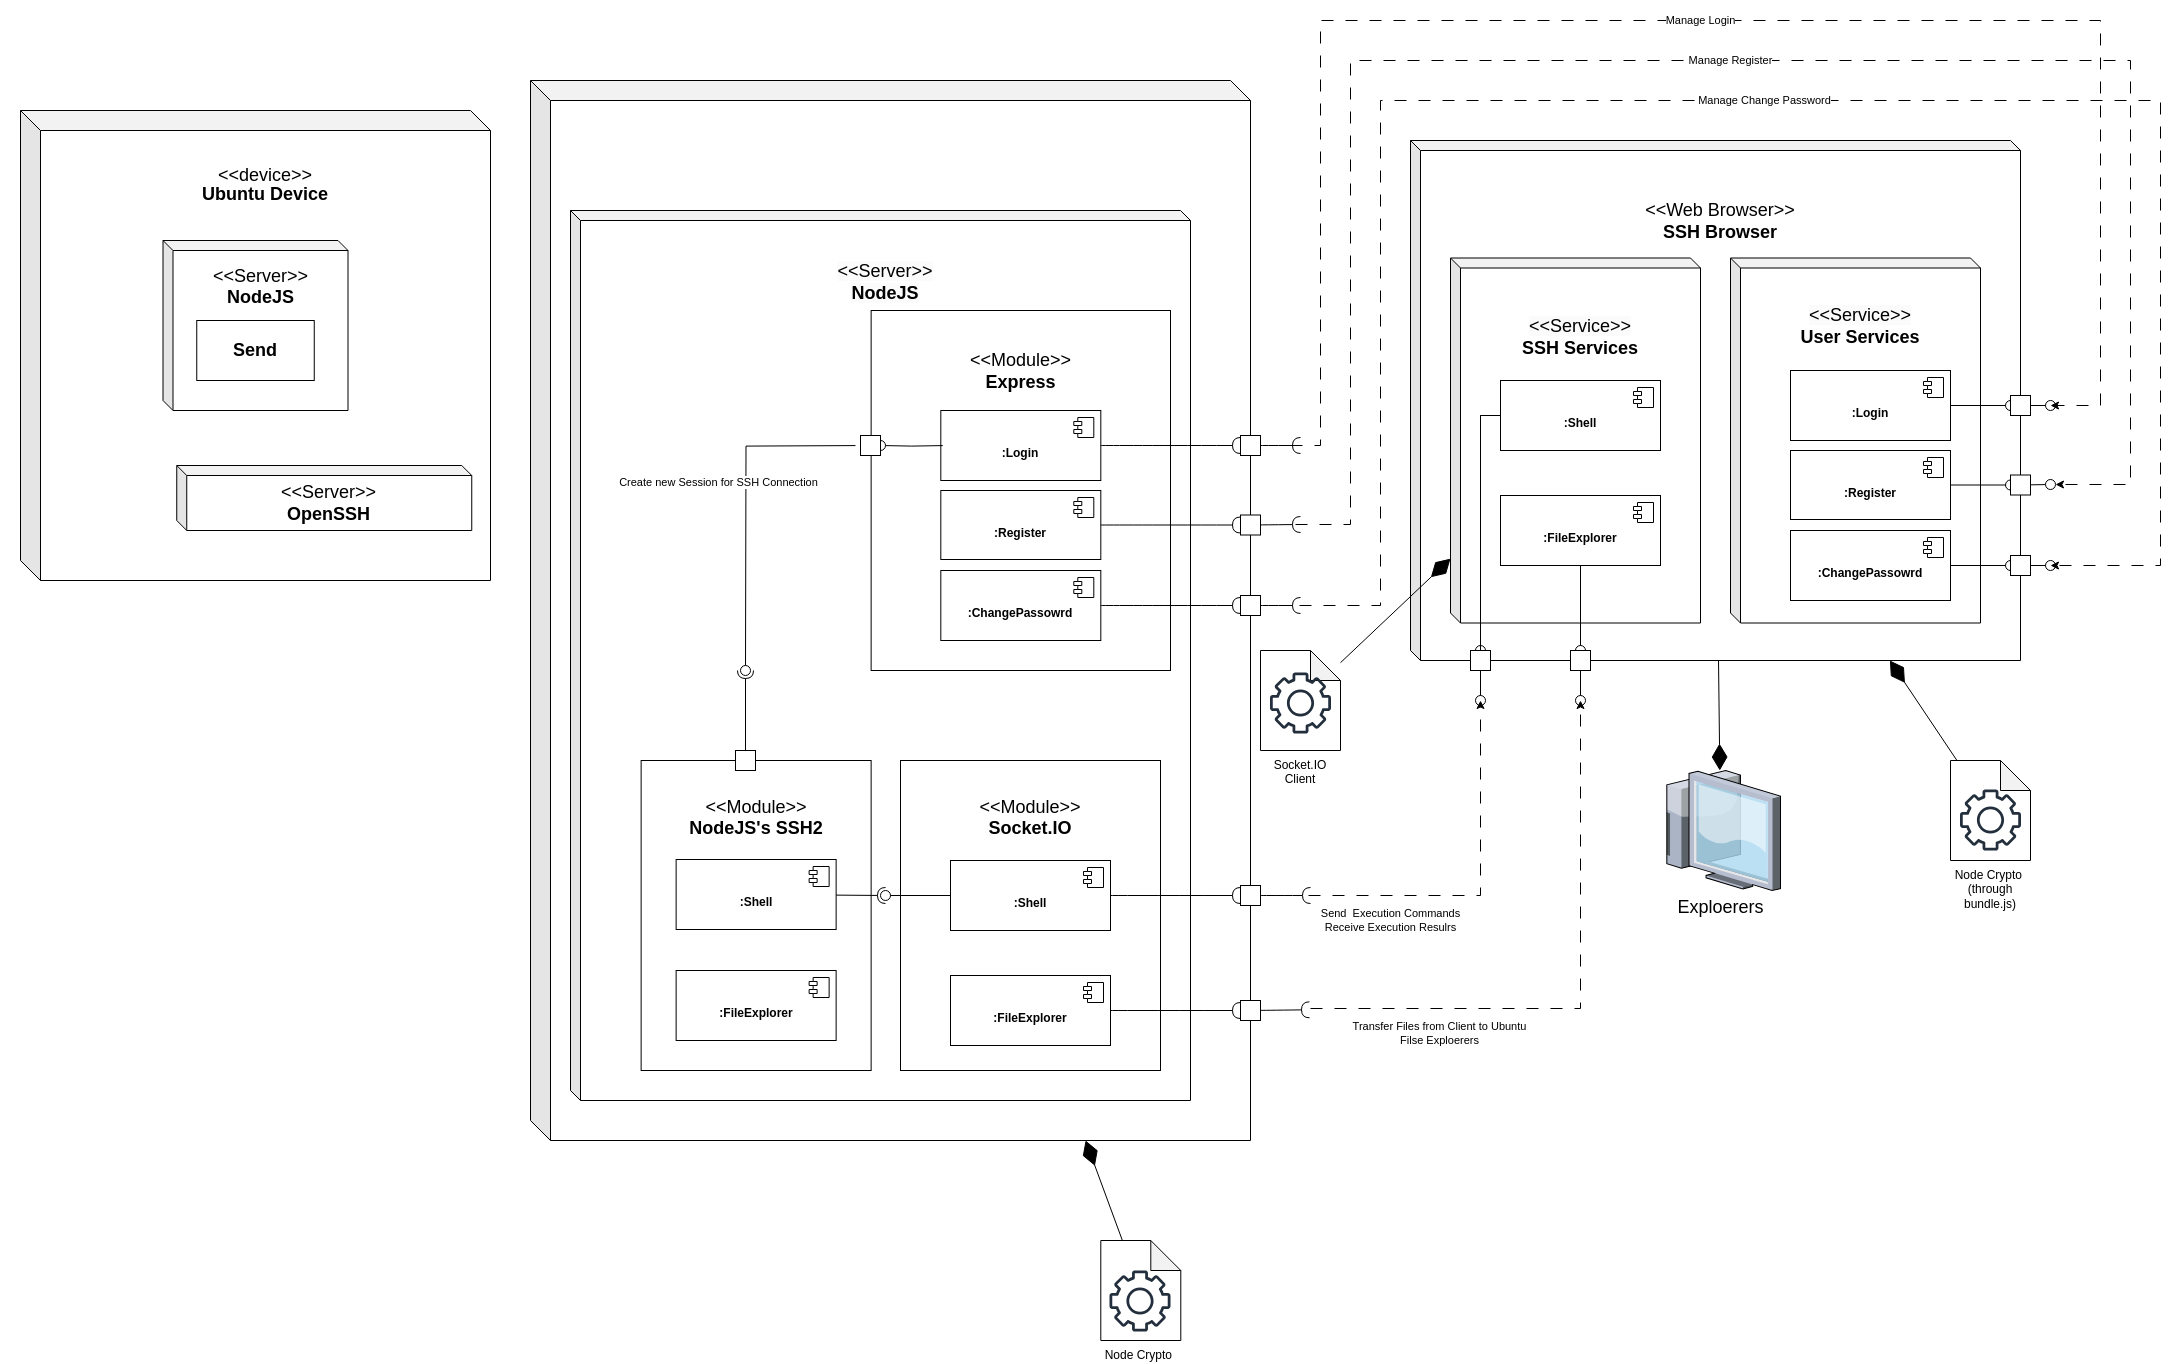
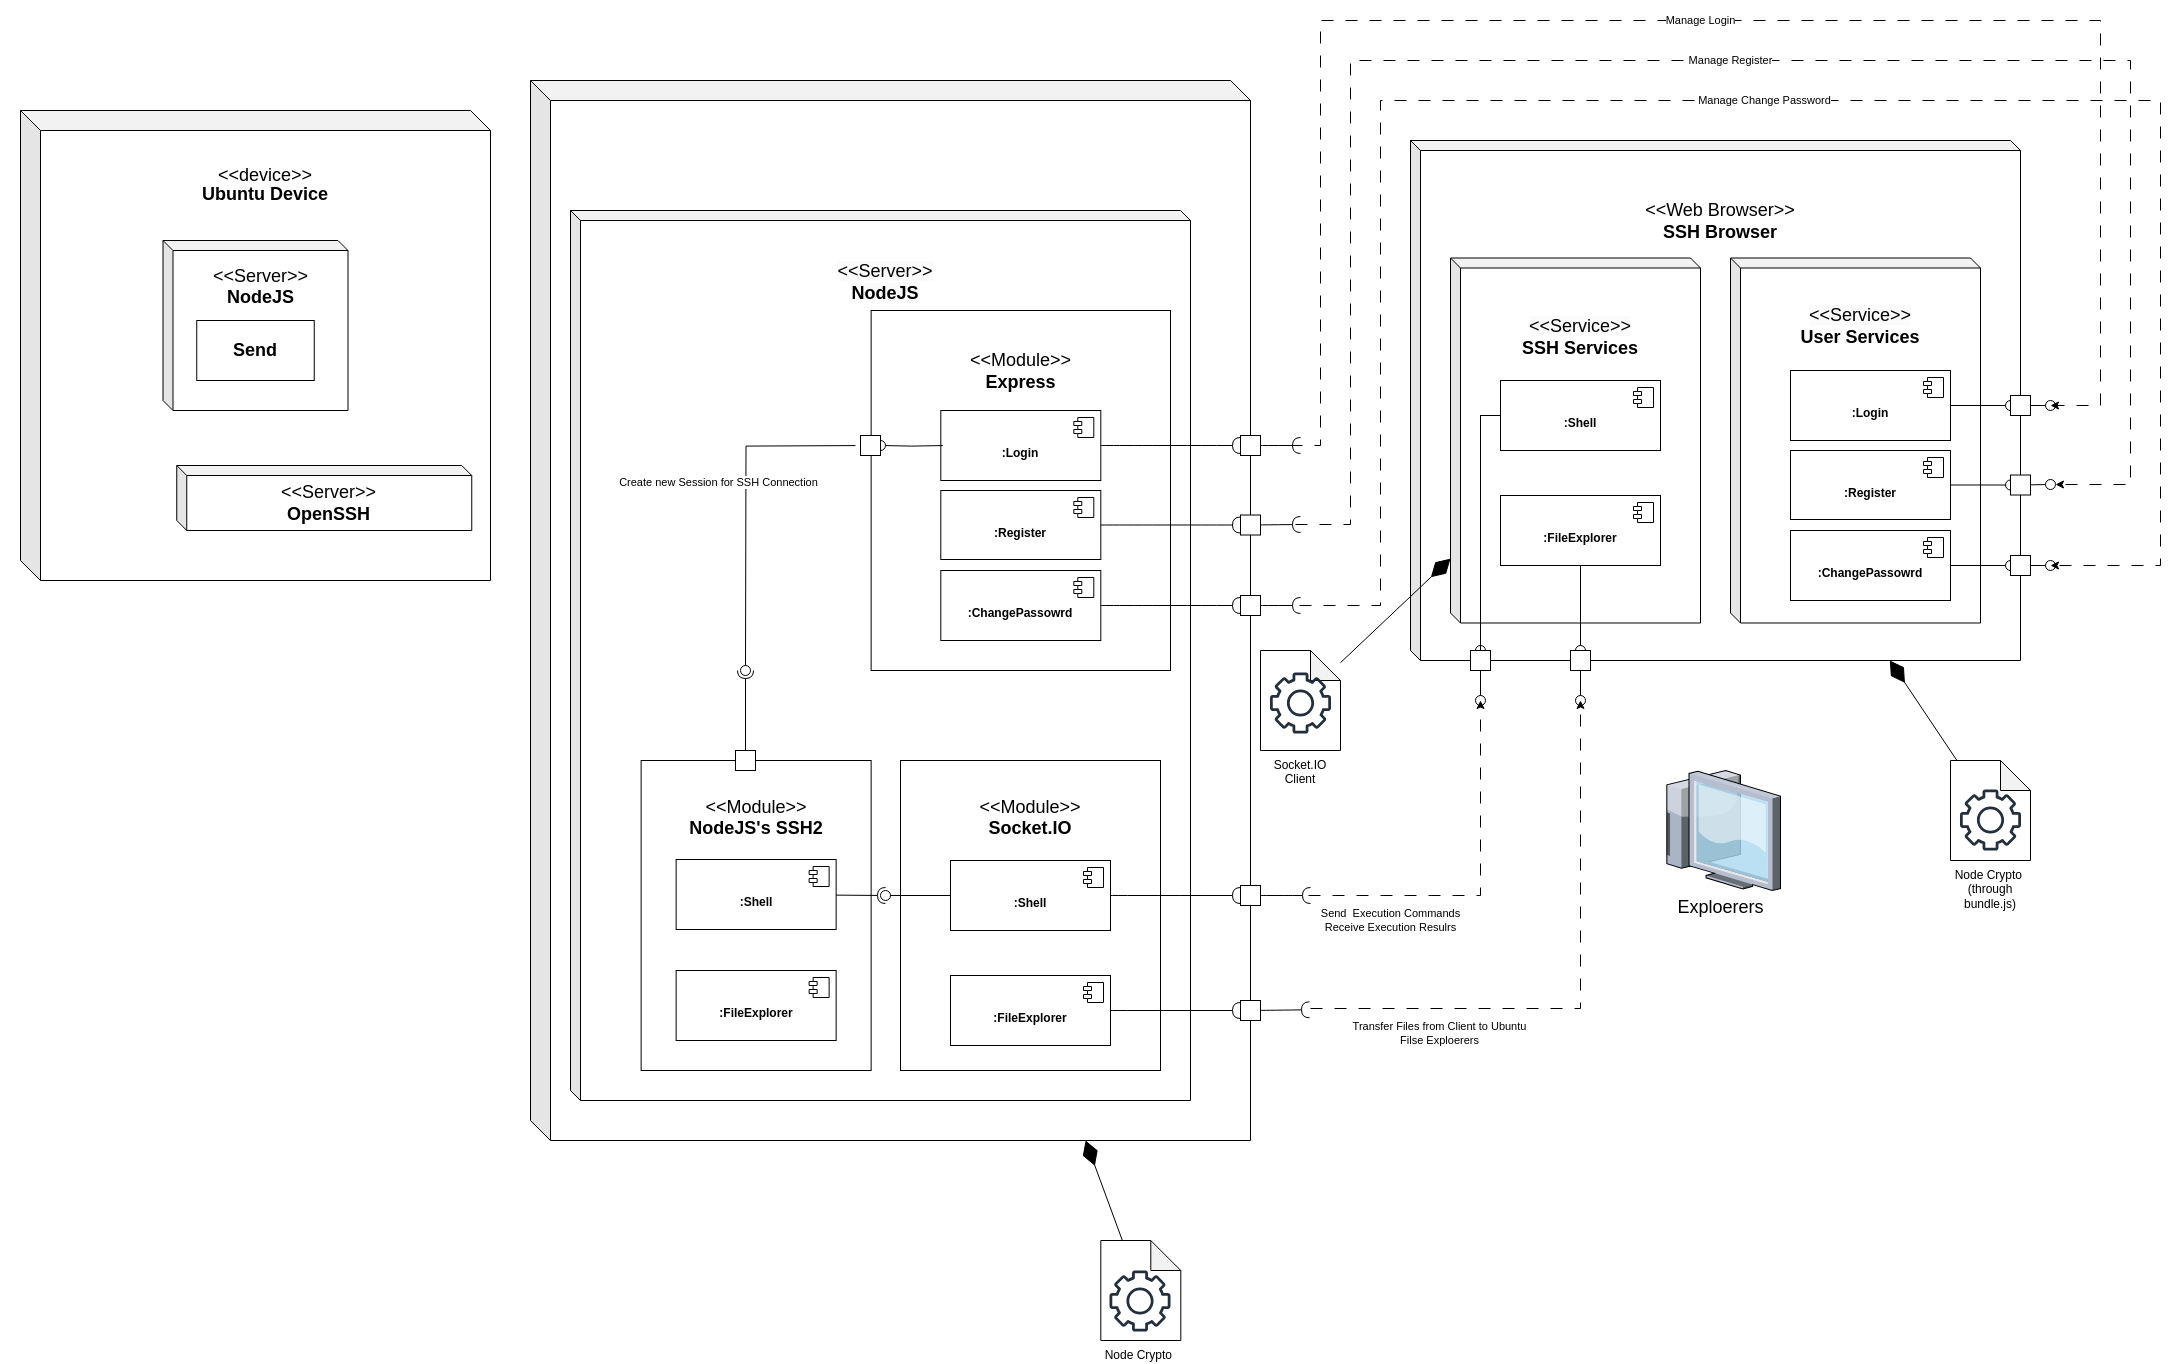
edge "<<Web Browser>>SSH Browser" -> "Exploerers": removed
